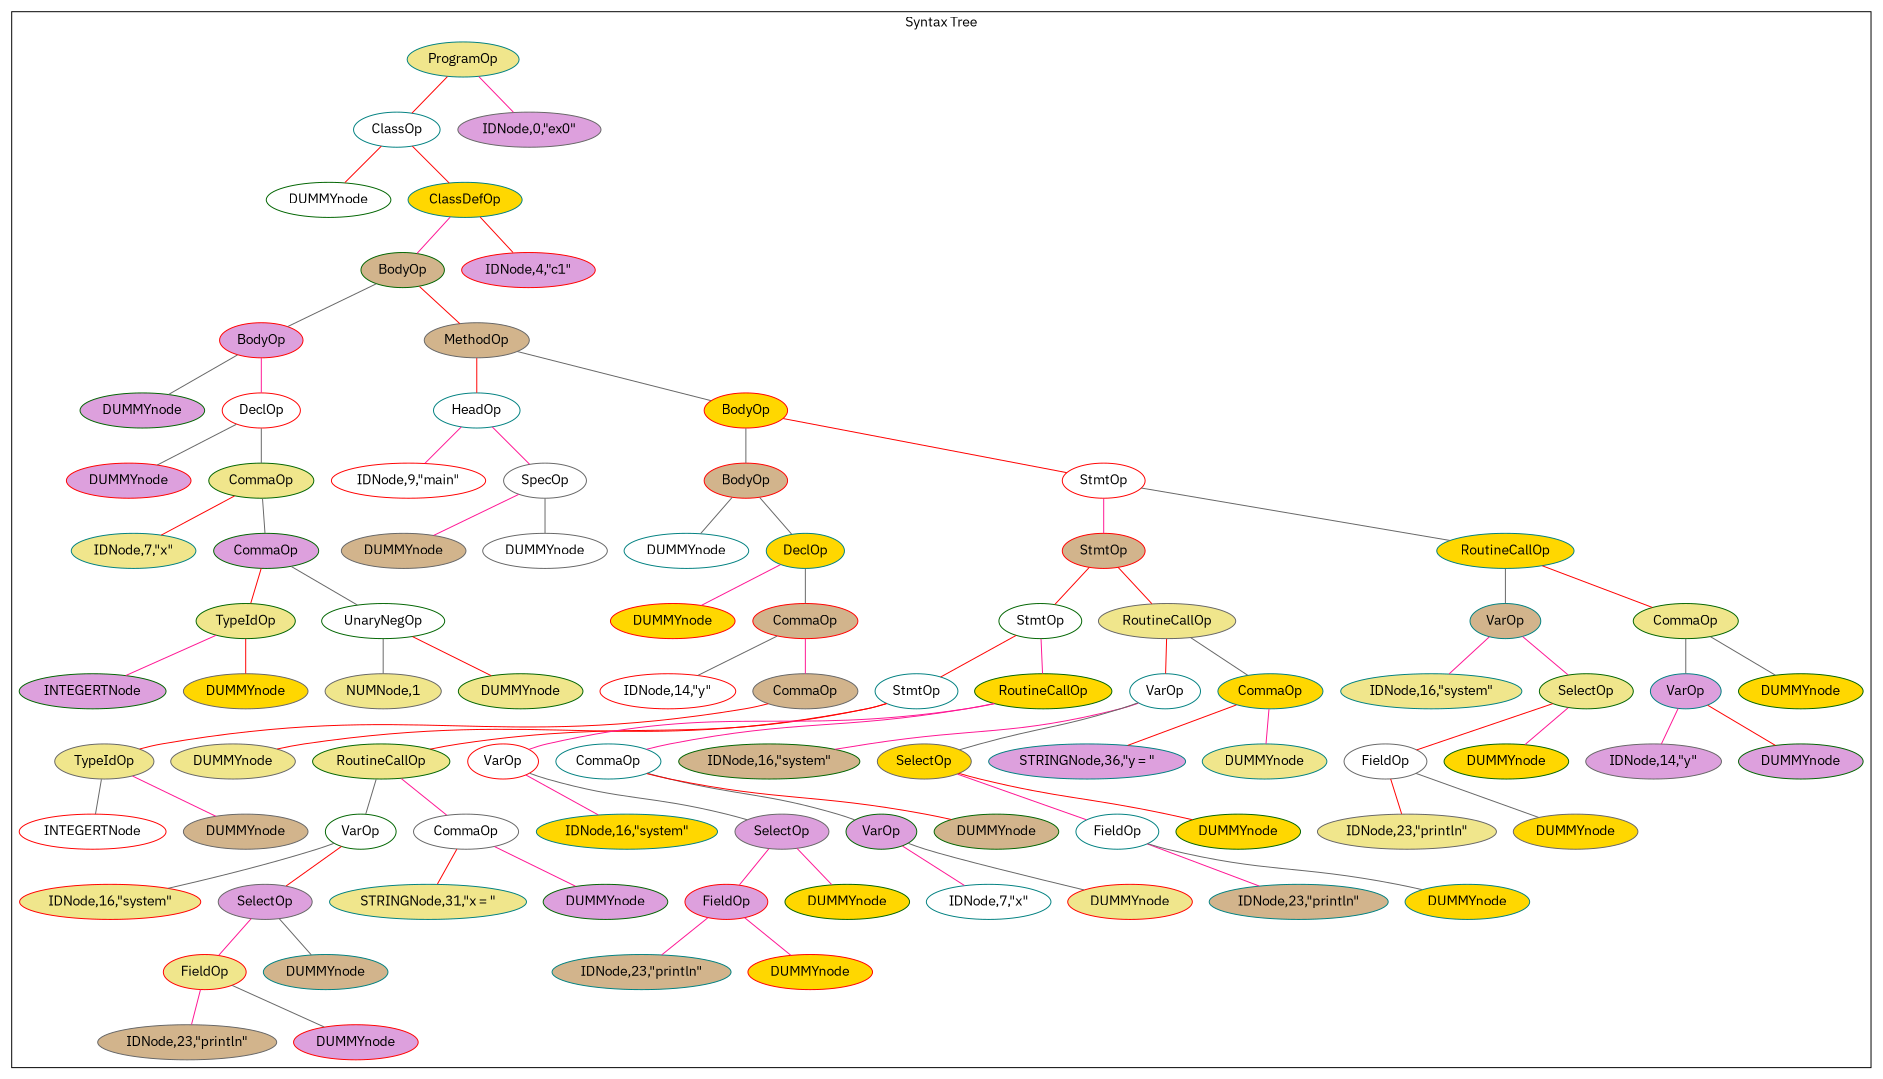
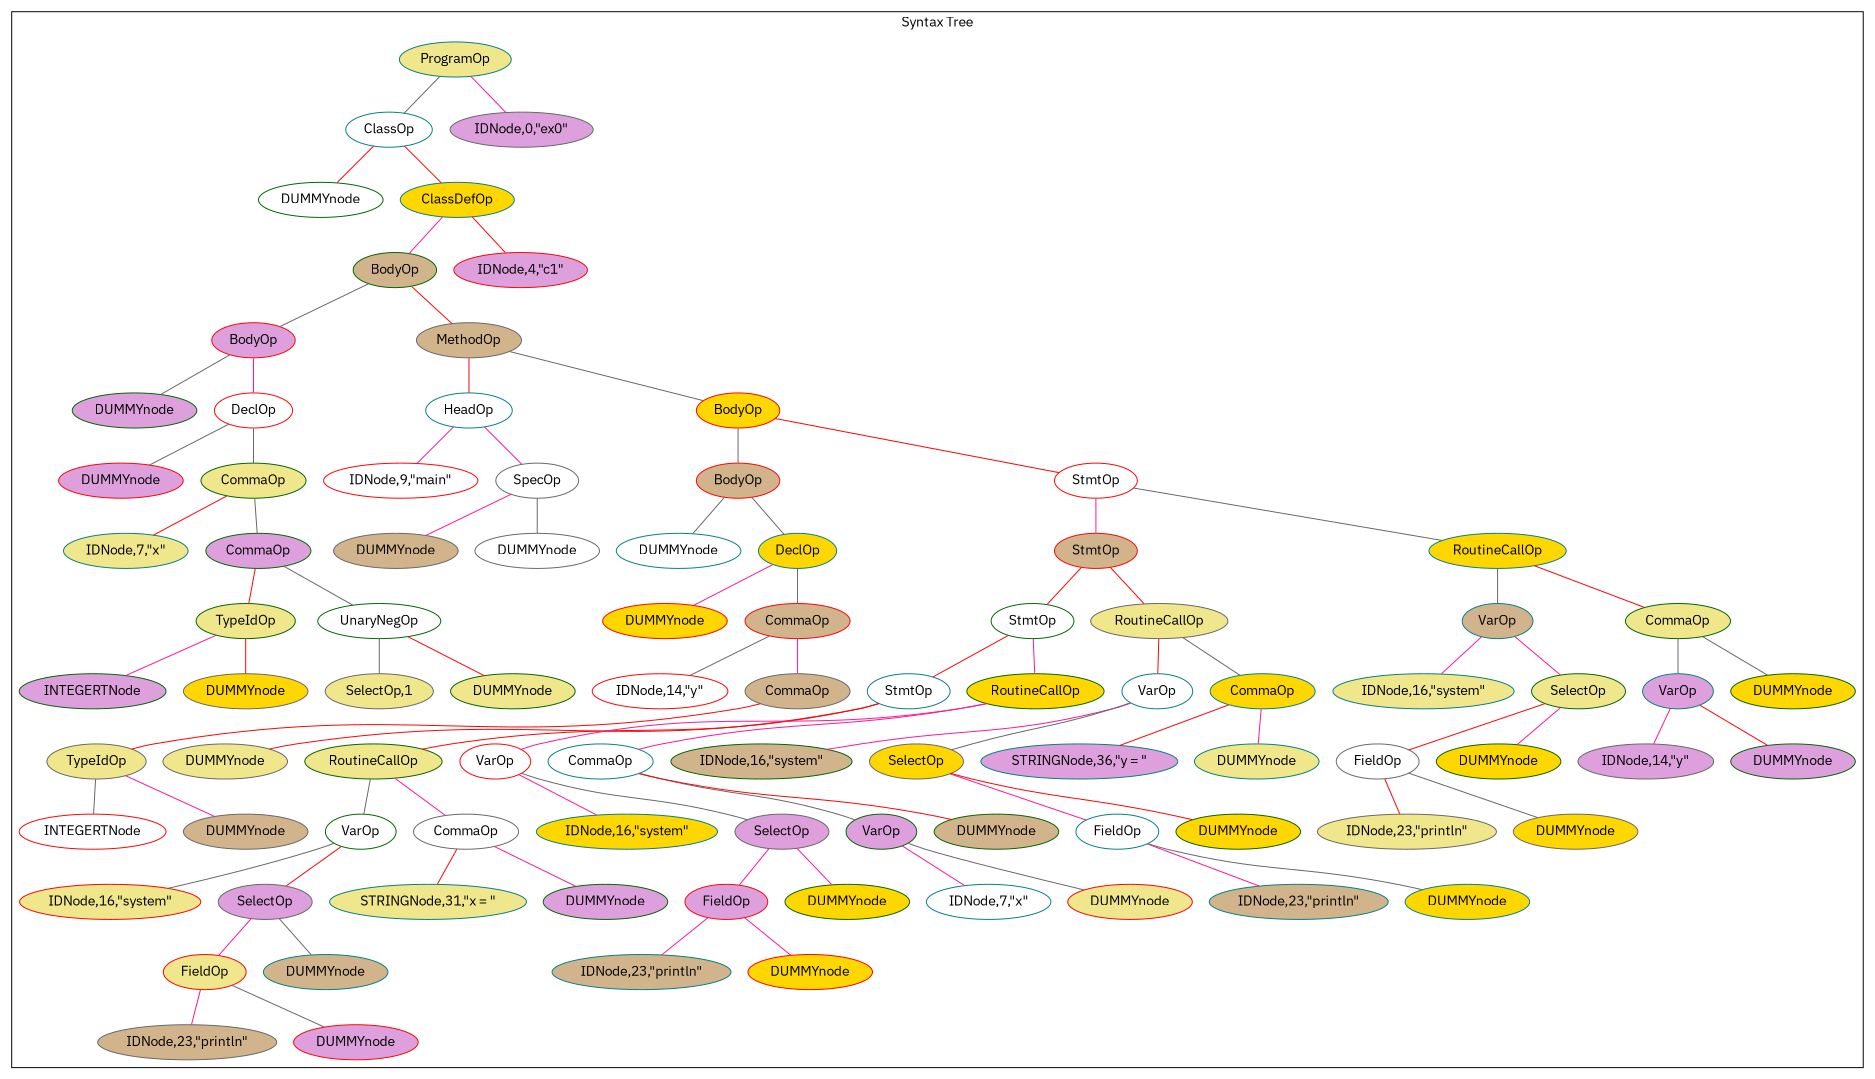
edge "ProgramOp" -- "ClassOp": color red -> gray40
node "NUMNode,1": label "NUMNode,1" -> "SelectOp,1"
